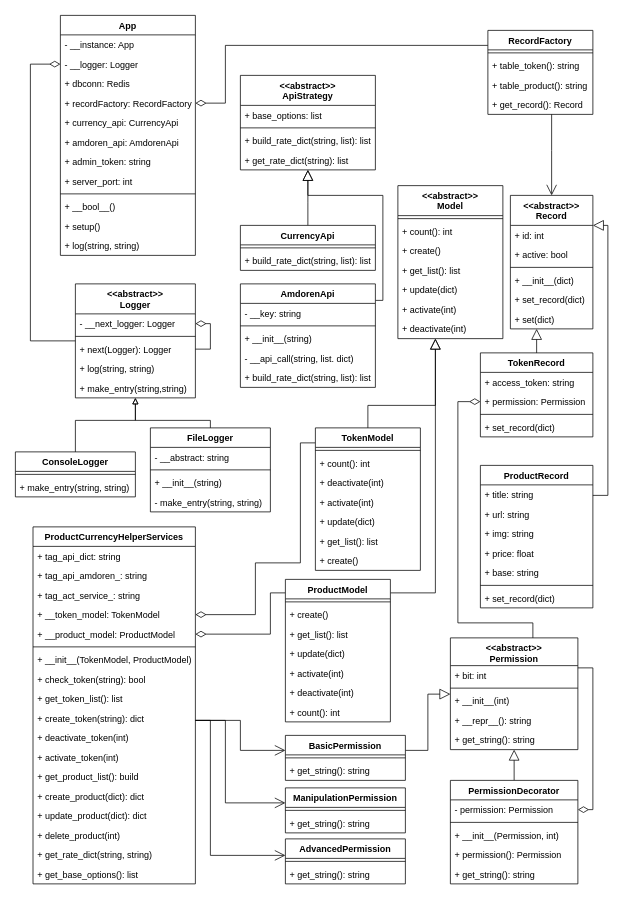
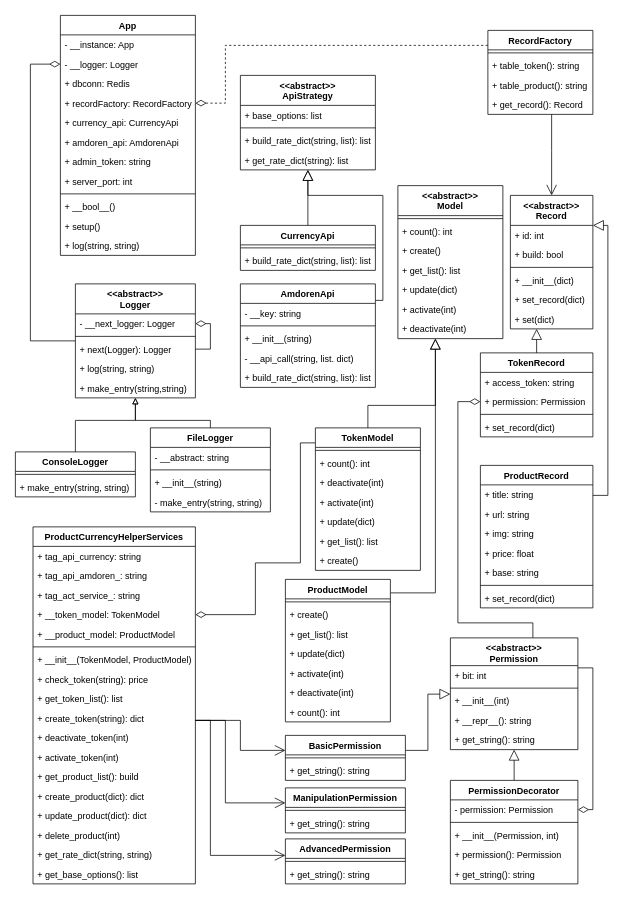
edge "RecordFactory" -> "+ recordFactory: RecordFactory": style solid -> dashed
node "+ active: bool": label "+ active: bool" -> "+ build: bool"
node "+ tag_api_dict: string": label "+ tag_api_dict: string" -> "+ tag_api_currency: string"
edge "ProductModel" -> "+ __product_model: ProductModel": removed
node "+ check_token(string): bool": label "+ check_token(string): bool" -> "+ check_token(string): price"
